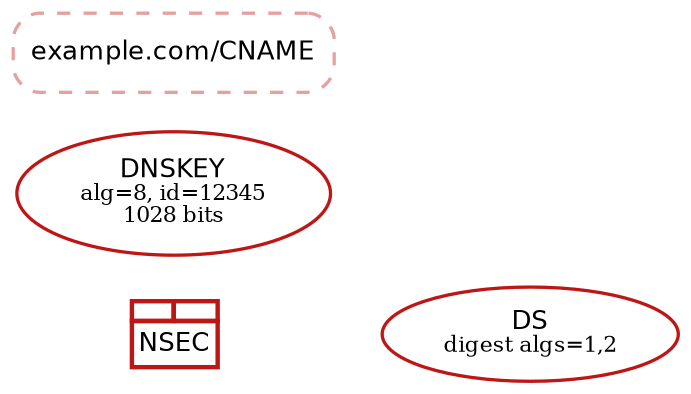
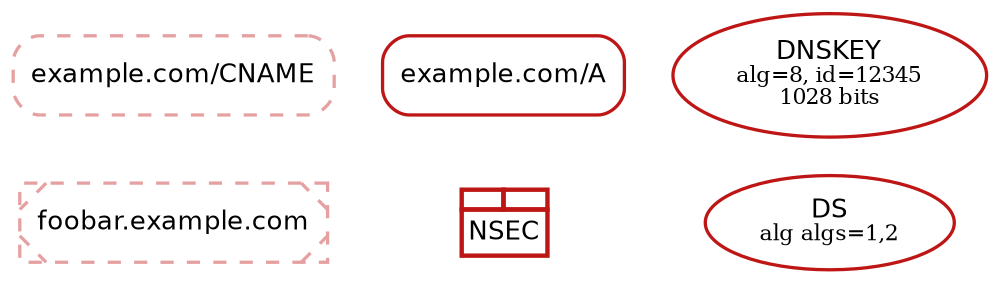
node "example.com/A": added
node "foobar.example.com": added
node "DS": text "digest algs=1,2" -> "alg algs=1,2"
